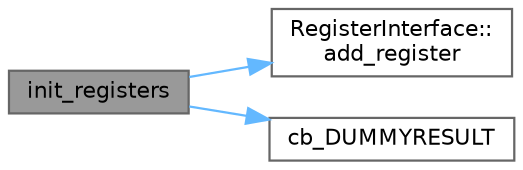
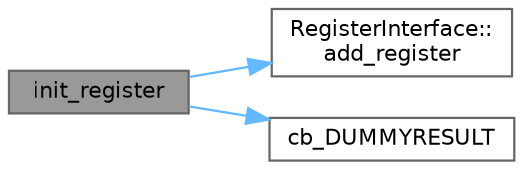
node "init_registers": label "init_registers" -> "init_register"
